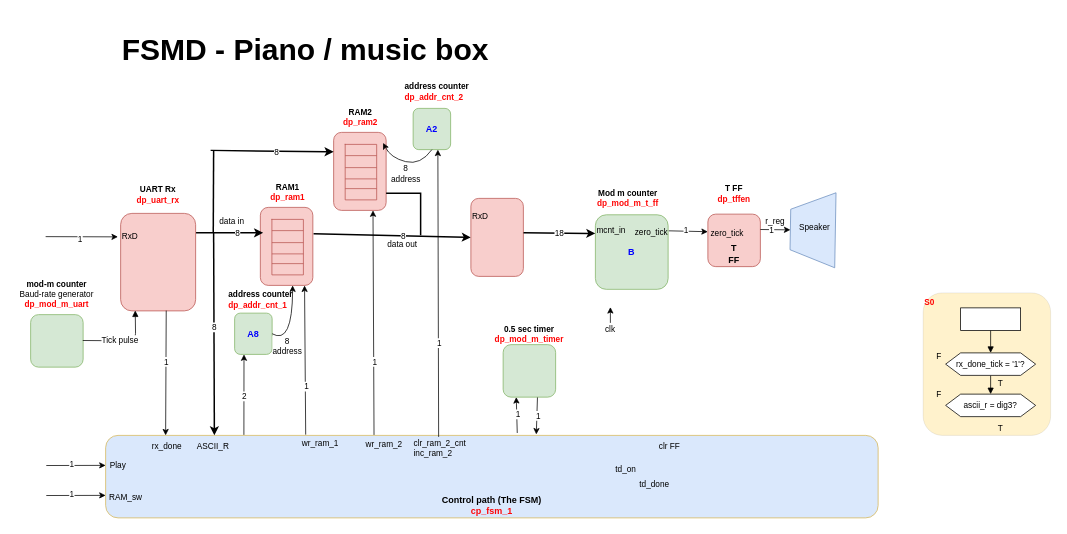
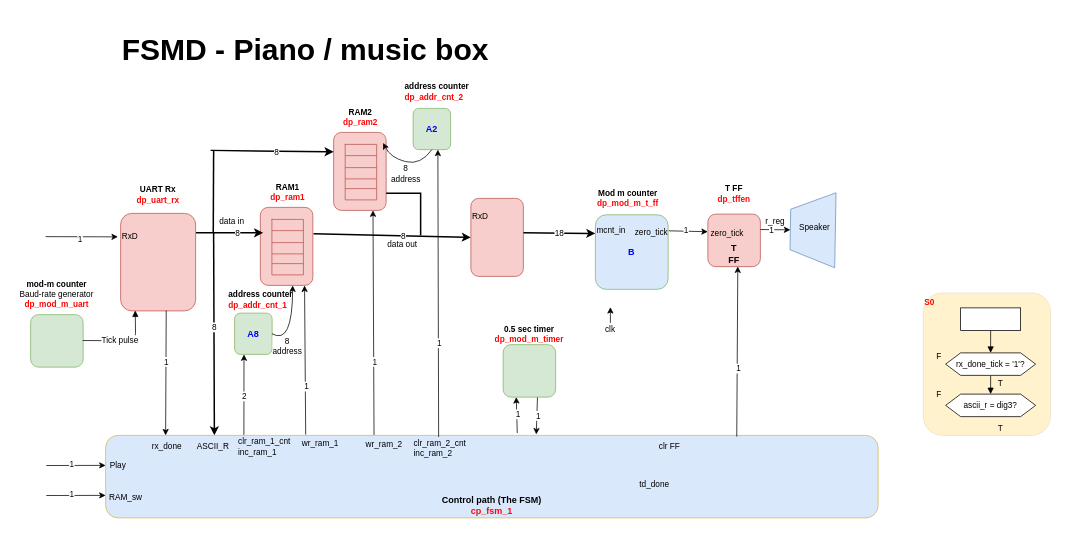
node "B": fillcolor #d5e8d4 -> #dae8fc
edge "Control path (The FSM) cp_fsm_1" -> "T FF": added, label "1"
node "clr_ram_1_cnt inc_ram_1": added
node "td_on": removed
